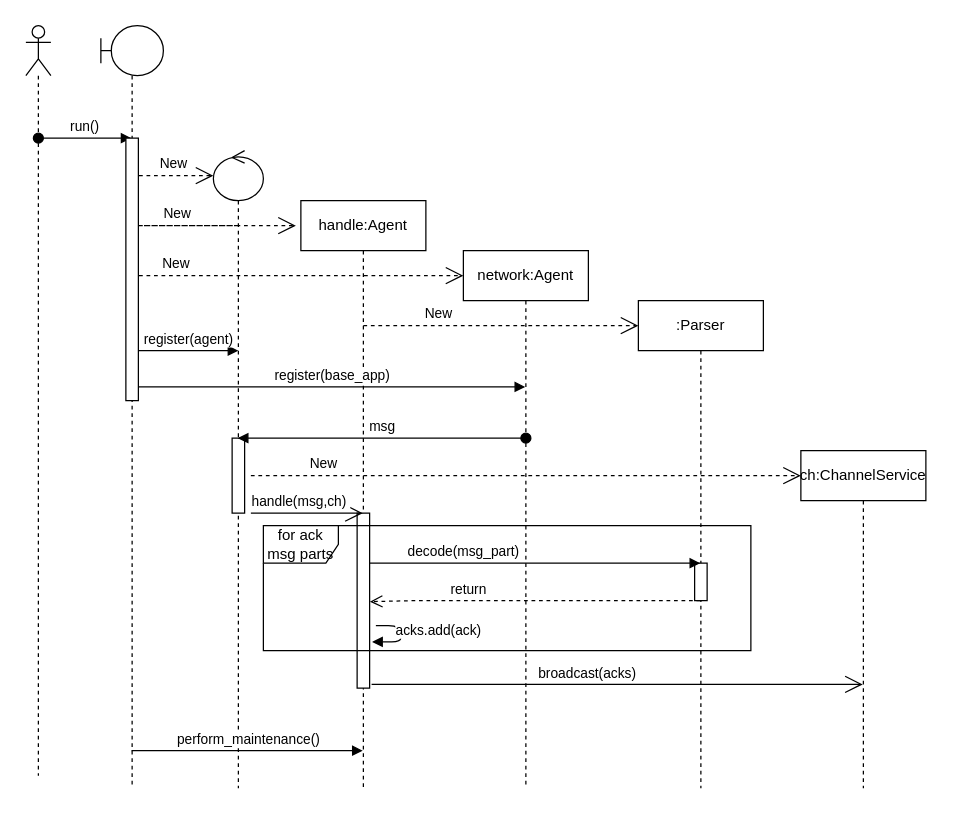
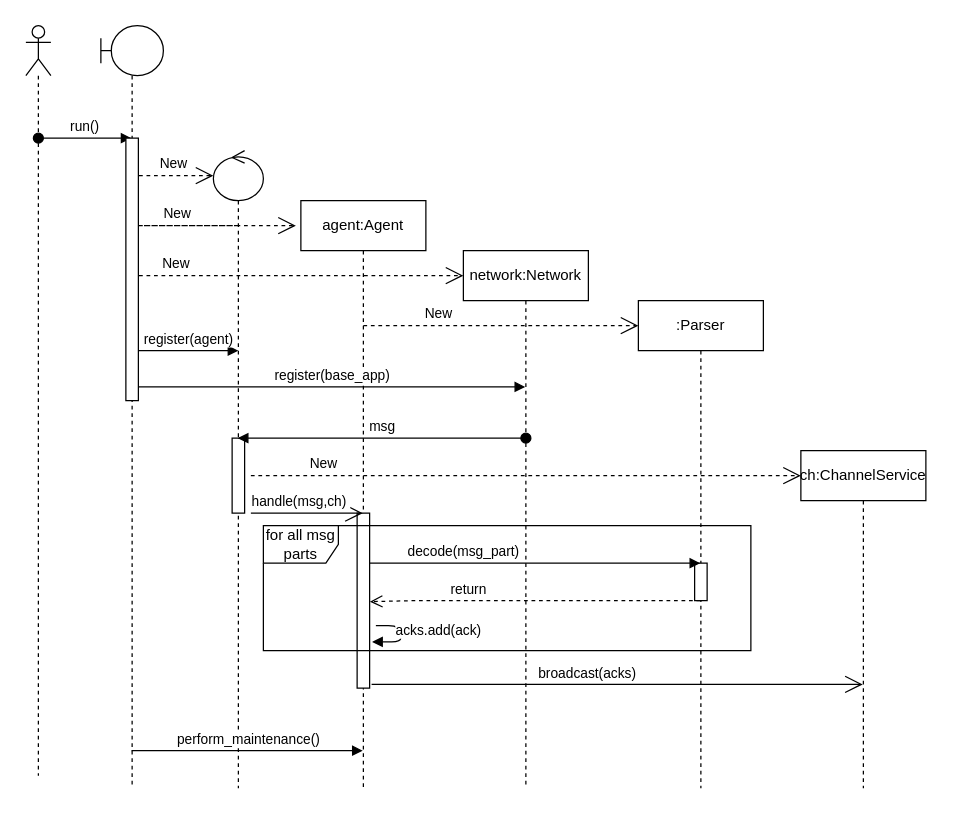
node "handle:Agent": label "handle:Agent" -> "agent:Agent"
node "network:Agent": label "network:Agent" -> "network:Network"
node "for ack msg parts": label "for ack msg parts" -> "for all msg parts"
